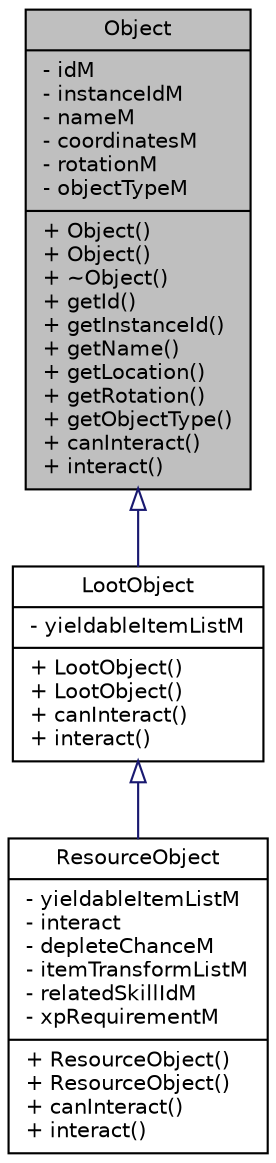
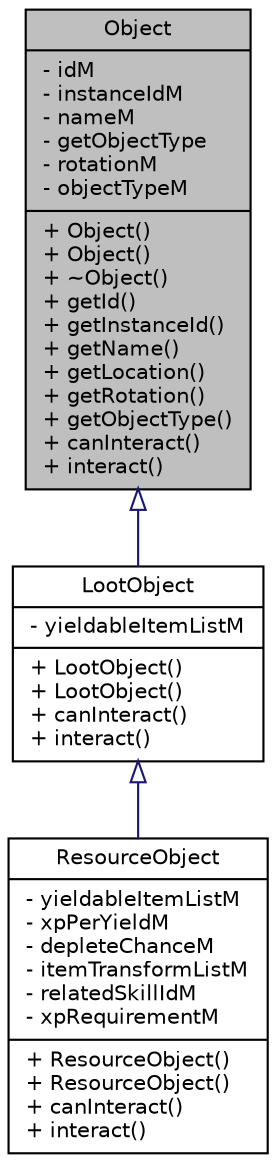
node "Object": text "- coordinatesM" -> "- getObjectType"
node "ResourceObject": text "- interact" -> "- xpPerYieldM"
